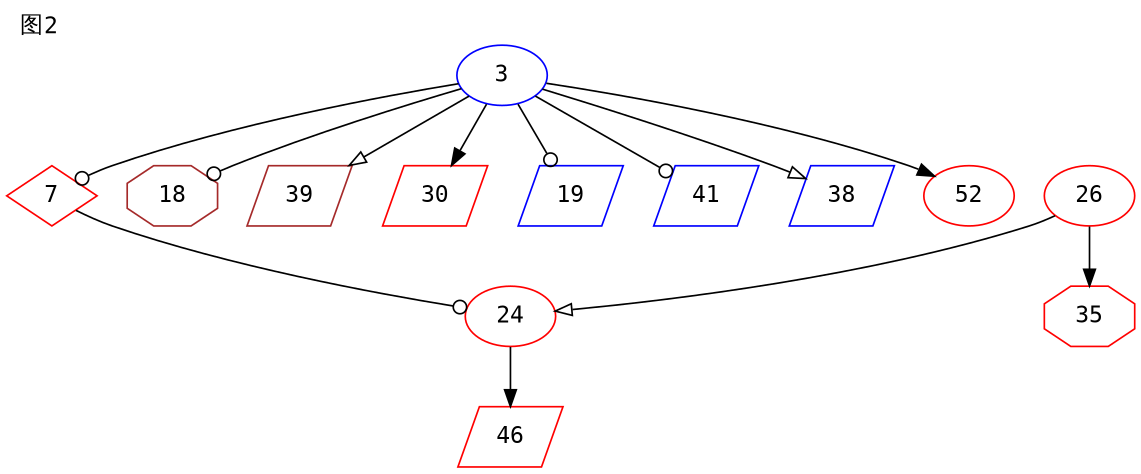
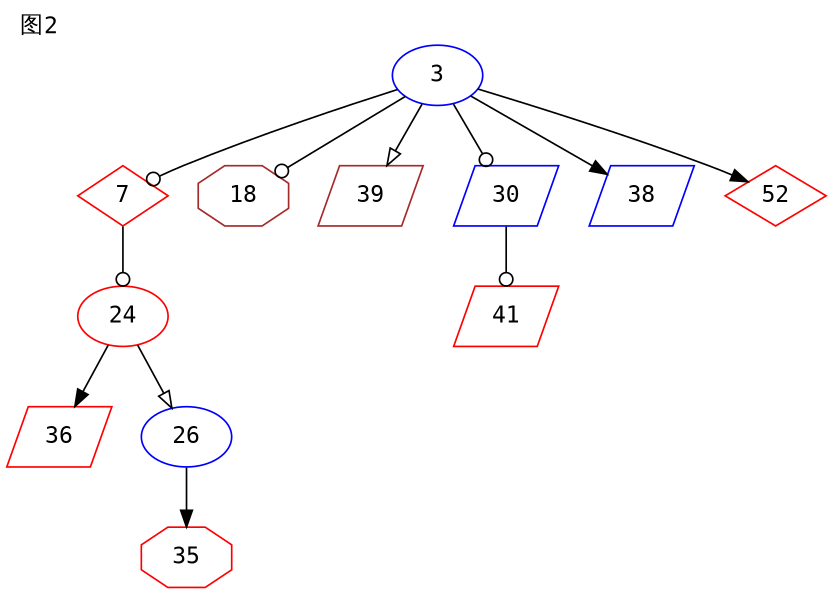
edge "3" -> "30": arrowhead normal -> odot
edge "3" -> "38": arrowhead onormal -> normal
edge "3" -> "41": now "30" -> "41"
node "30": color red -> blue
node "19": removed
node "41": color blue -> red
node "52": shape ellipse -> diamond
node "26": color red -> blue
edge "26" -> "24": reversed
node "46": label "46" -> "36"
